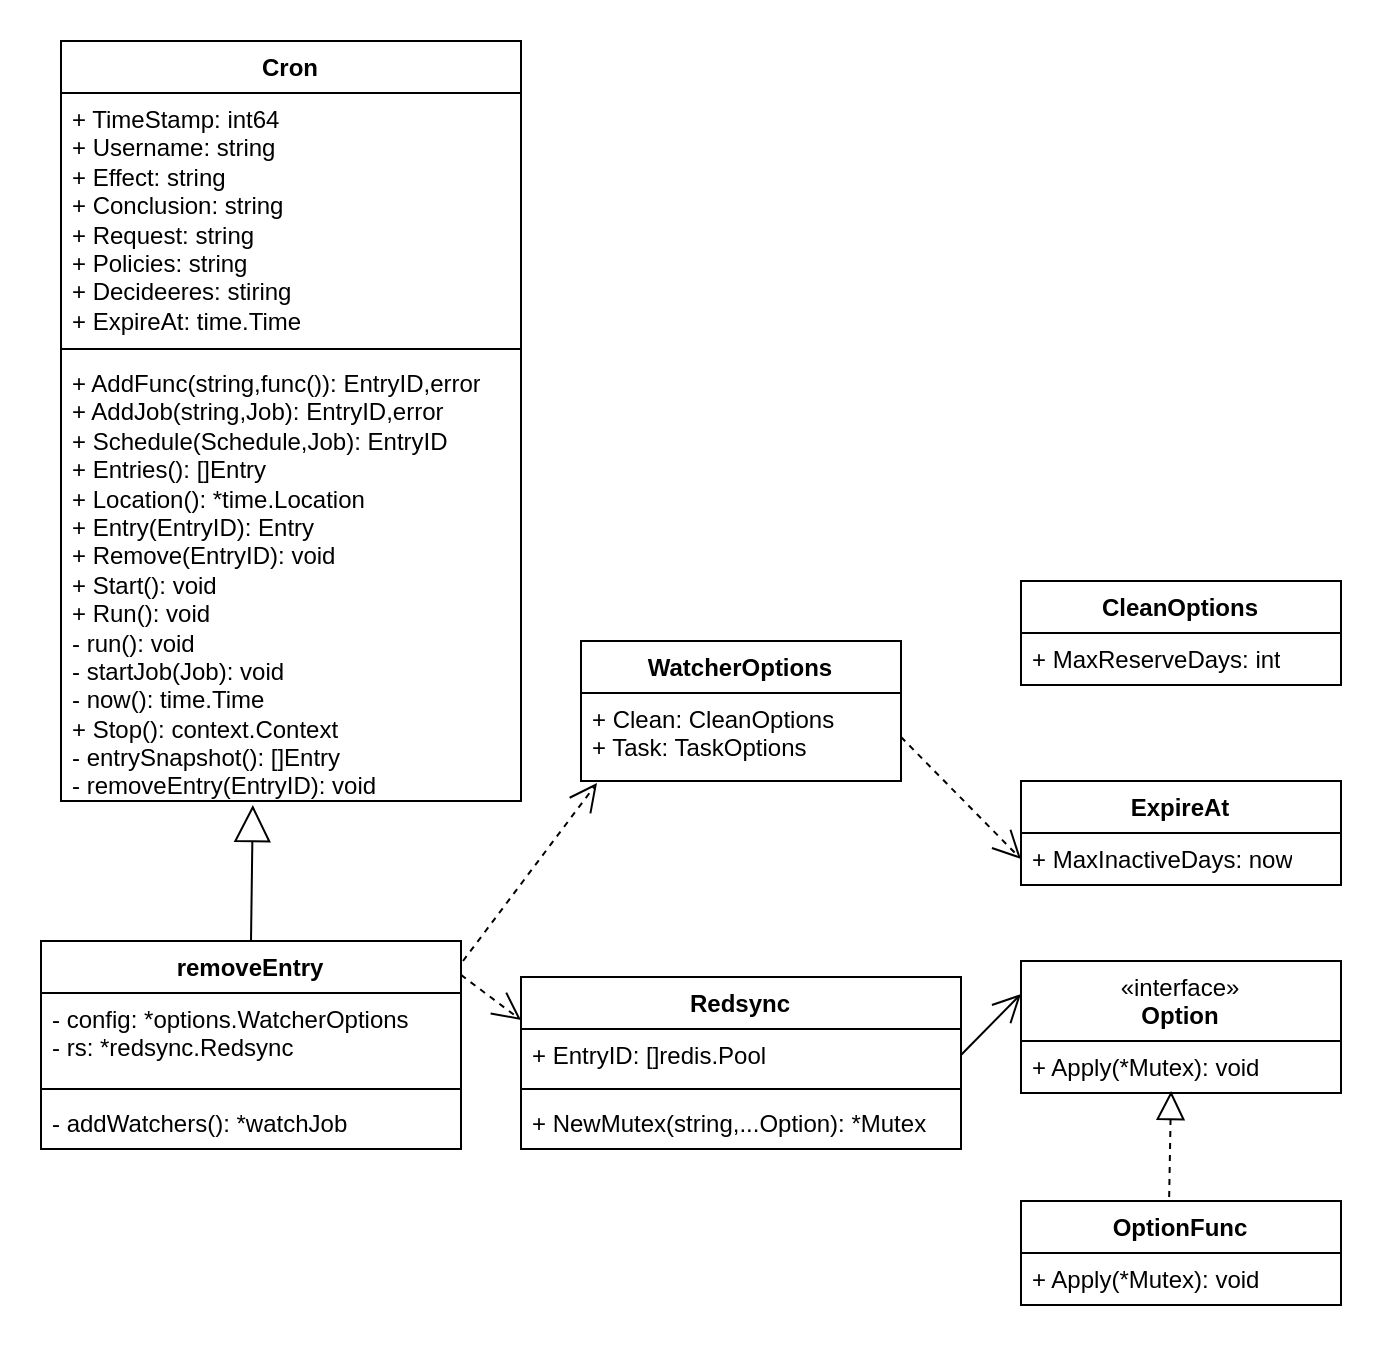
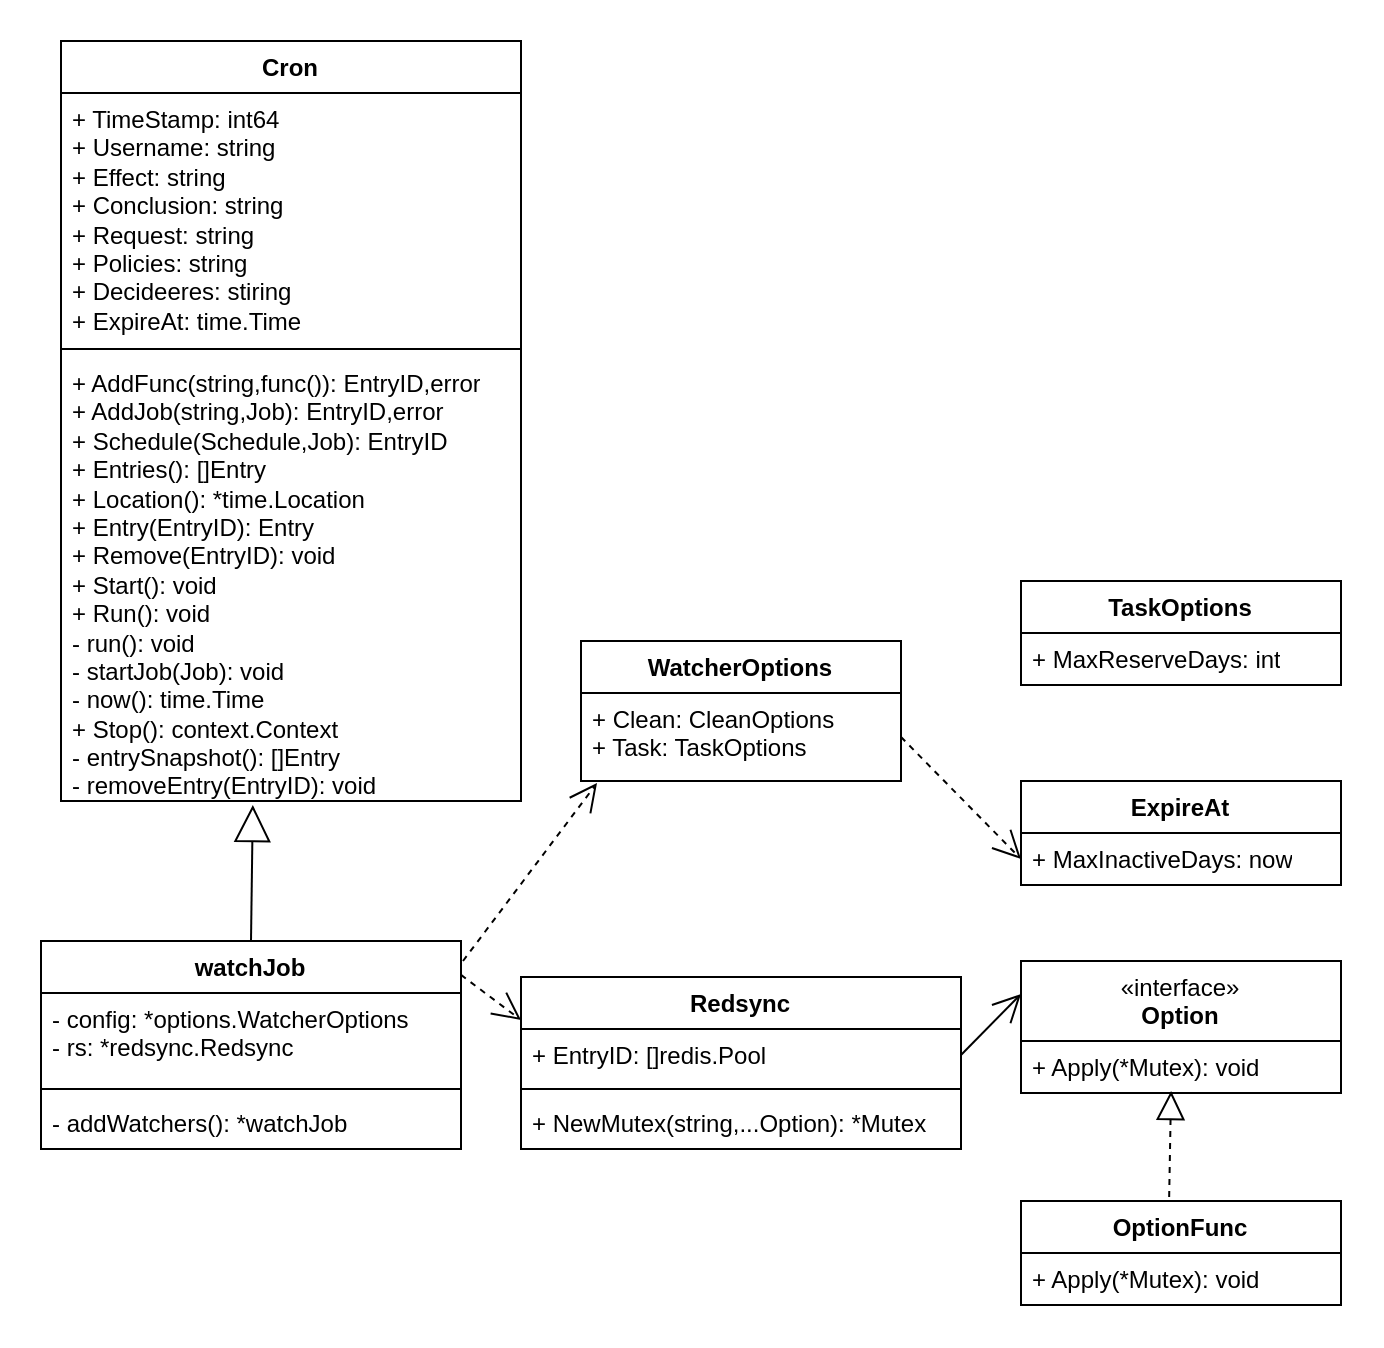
node "CleanOptions": label "CleanOptions" -> "TaskOptions"
node "removeEntry": label "removeEntry" -> "watchJob"
